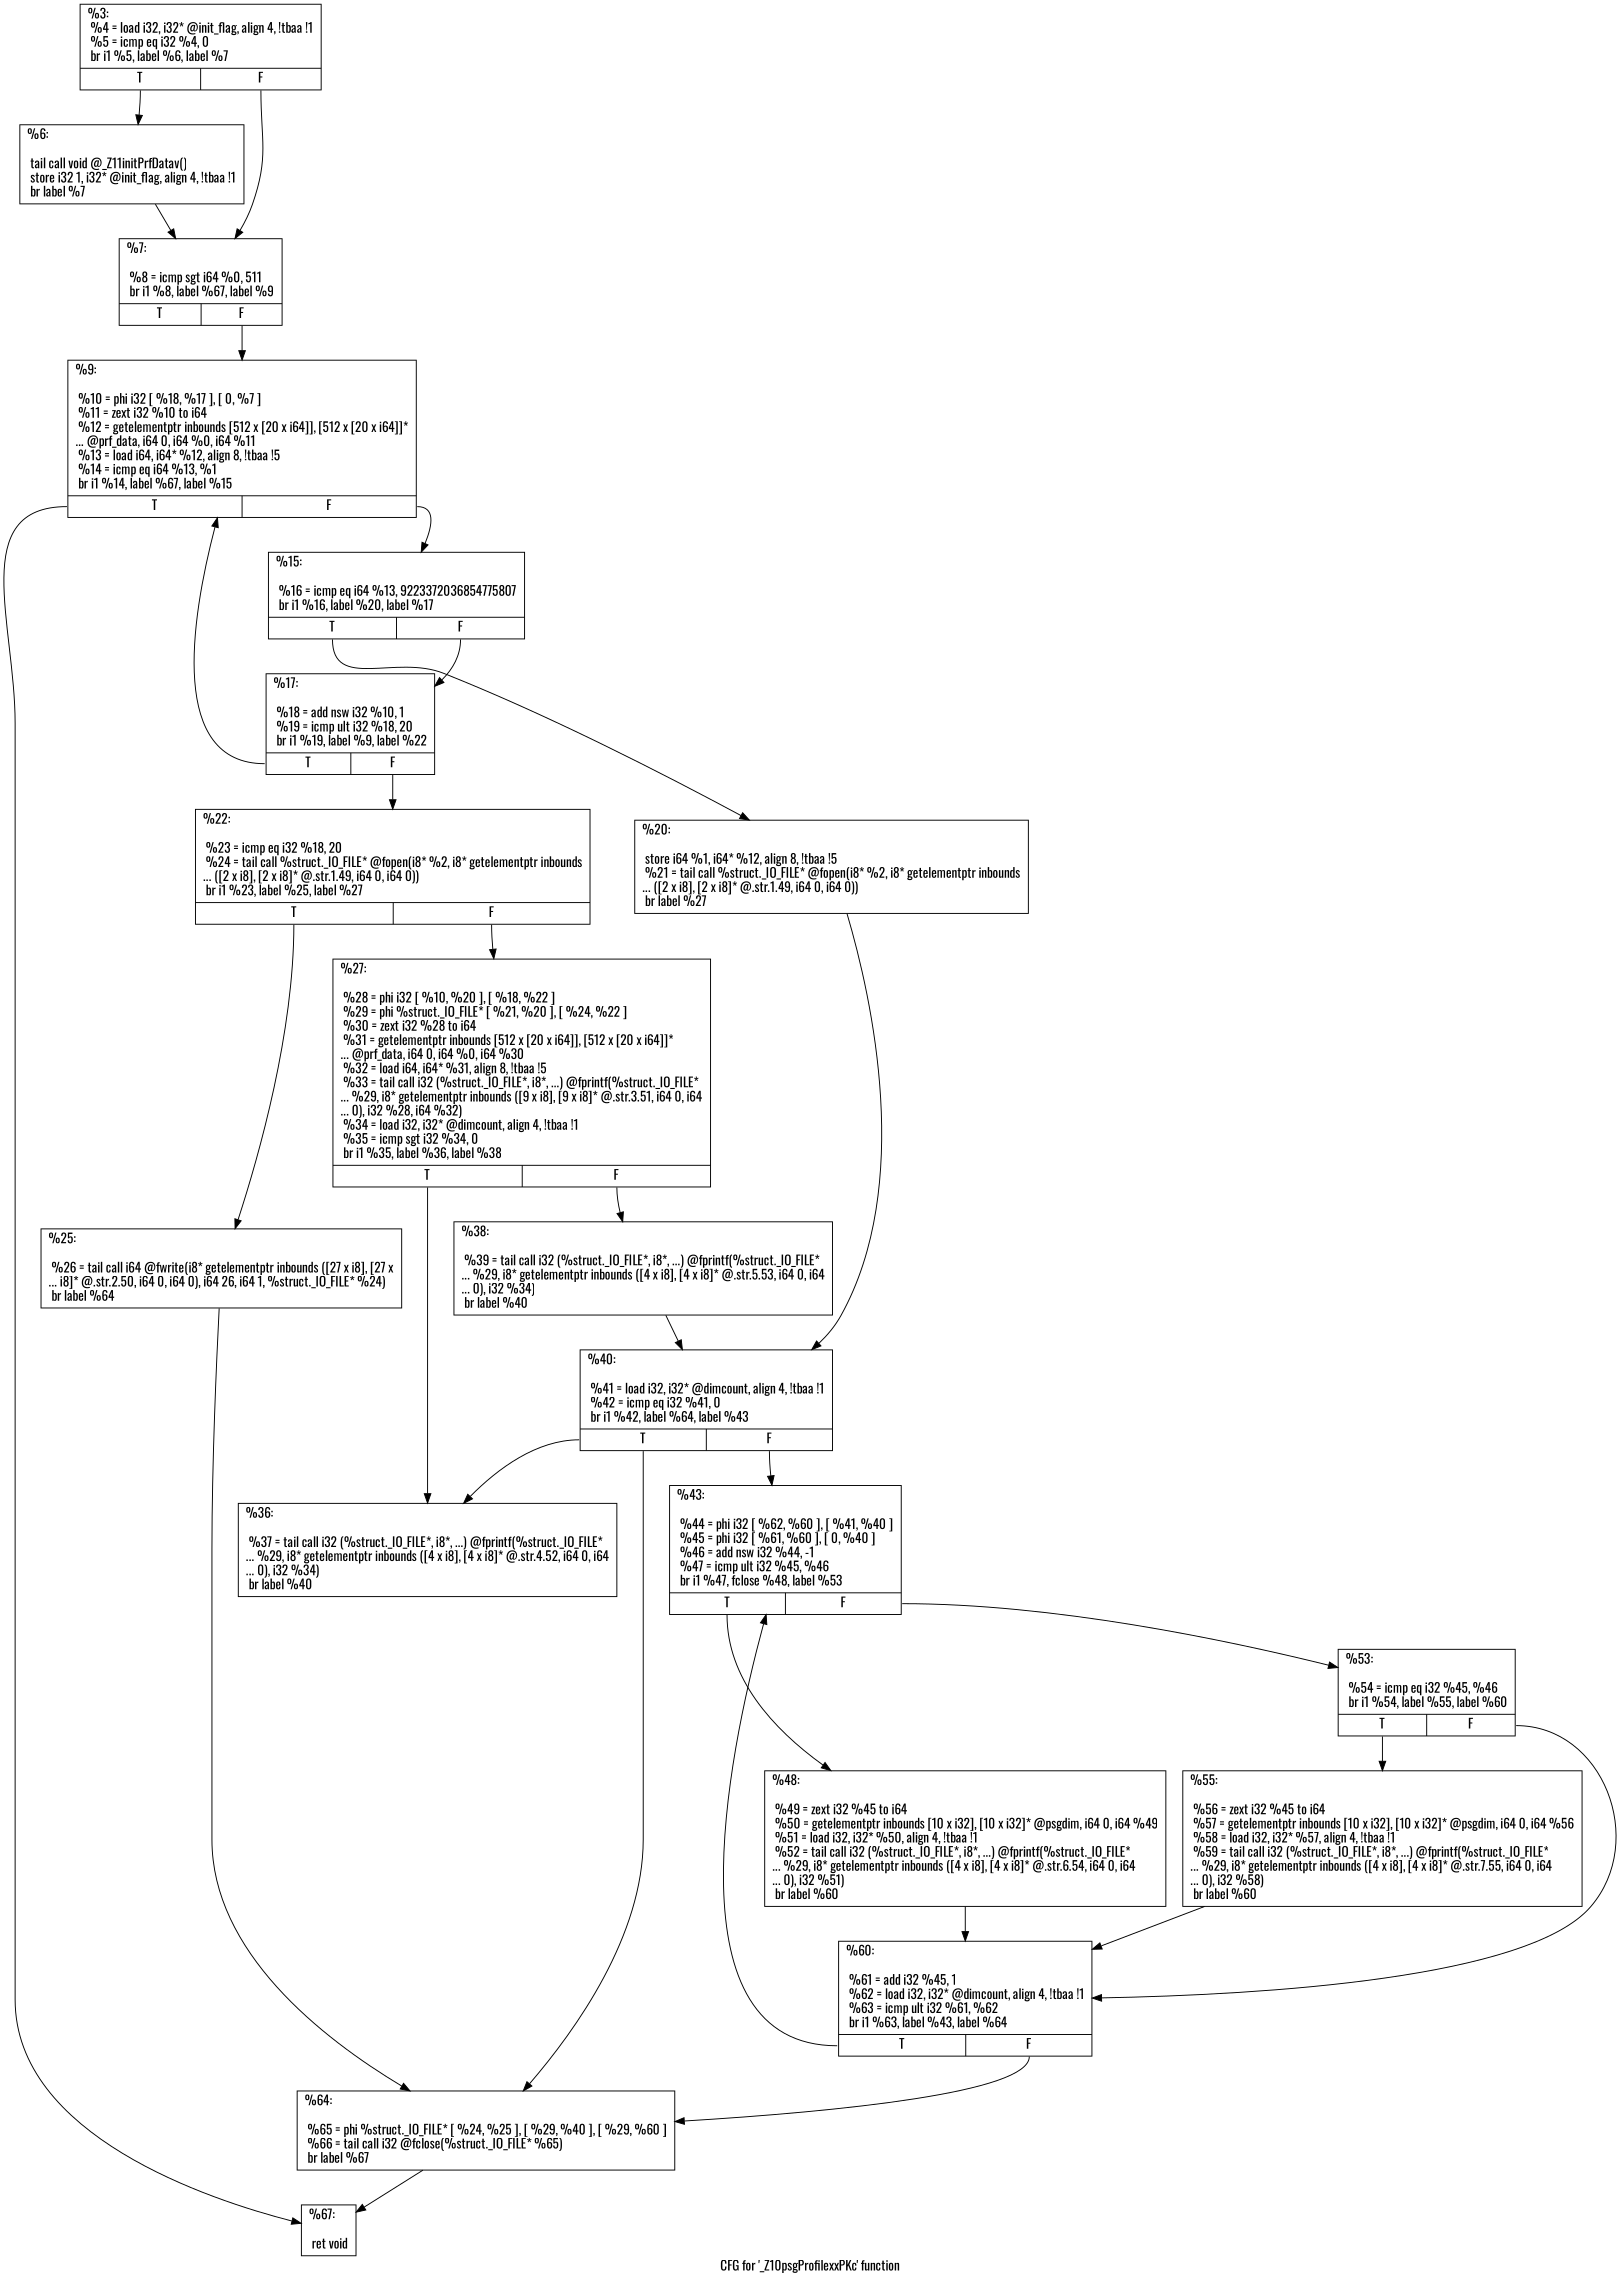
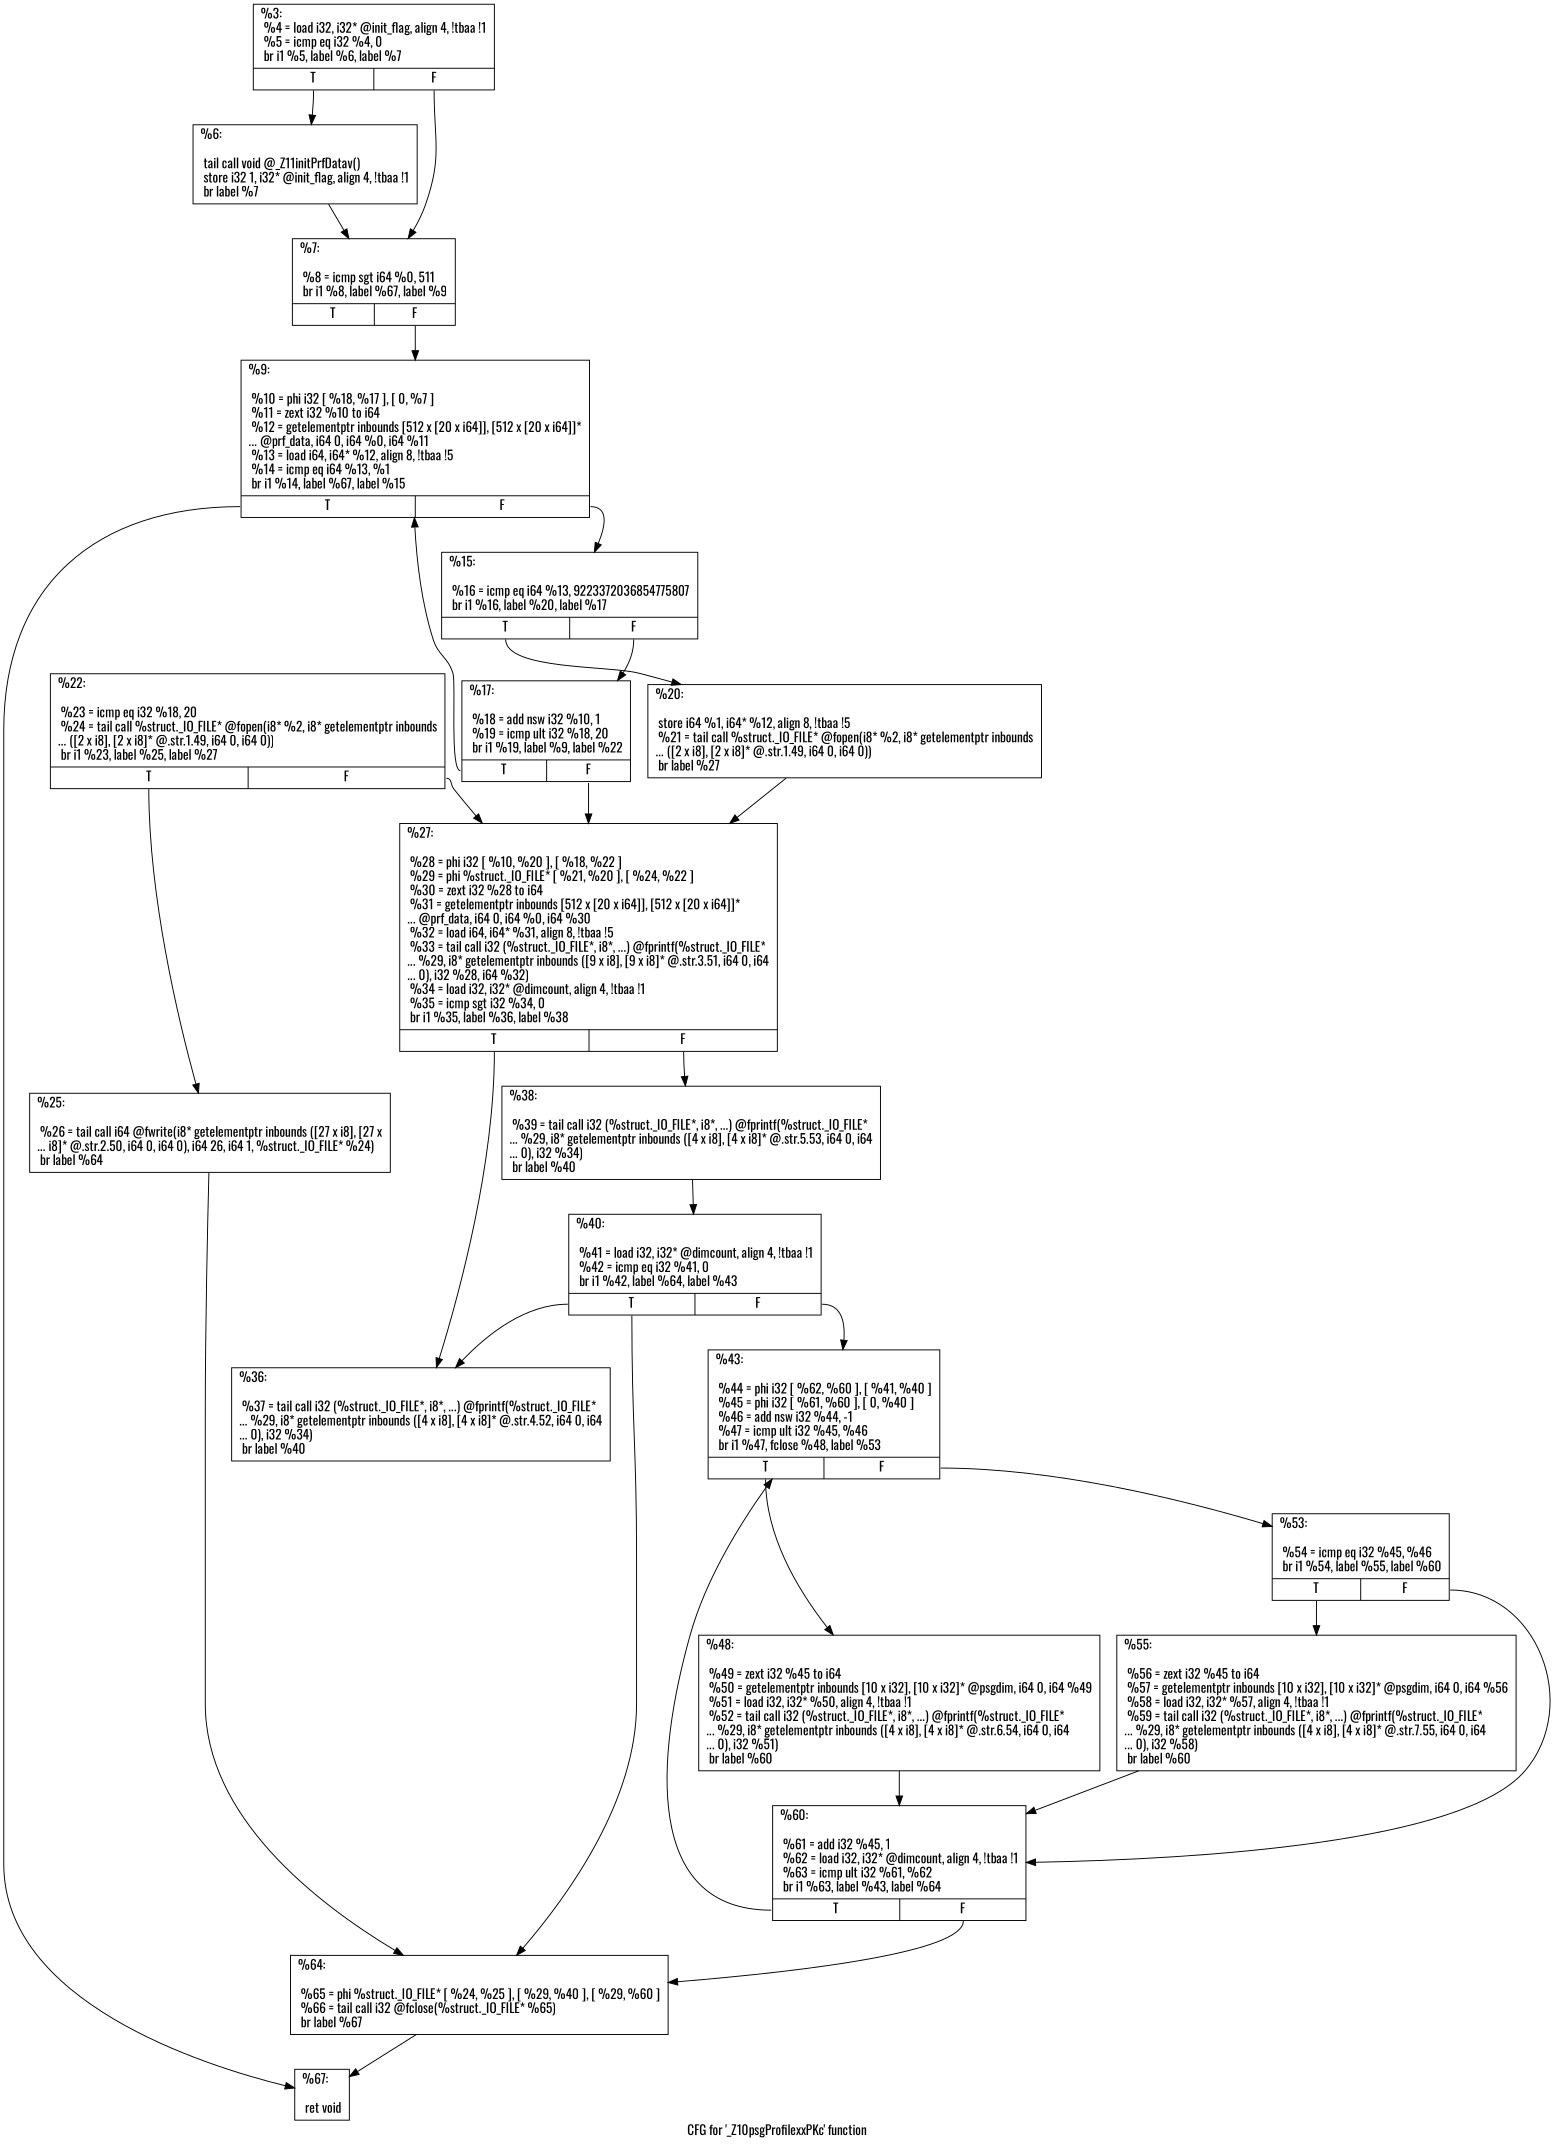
edge "%17:" -> "%22:": now "%17:" -> "%27:"
edge "%20:" -> "%40:": now "%20:" -> "%27:"
